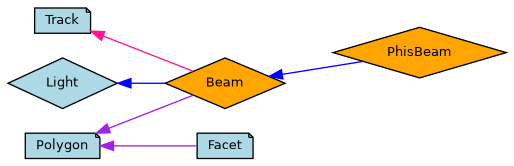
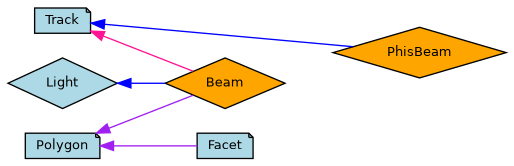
edge "PhisBeam" -> "Beam": now "PhisBeam" -> "Track"
